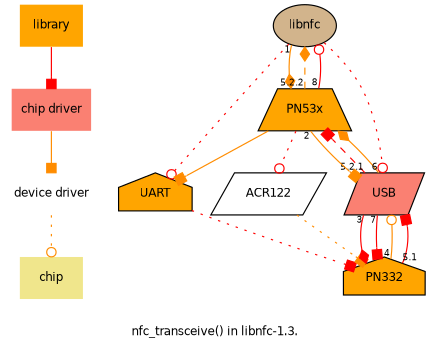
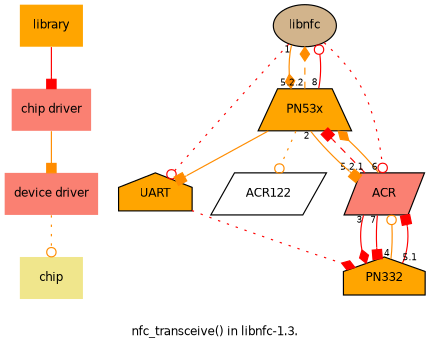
edge "PN53x" -> "ACR122": color red -> darkorange
node "device driver": fillcolor white -> salmon
node "USB": label "USB" -> "ACR"
edge "ACR122" -> "PN332": removed
edge "UART" -> "PN332": arrowhead box -> diamond
